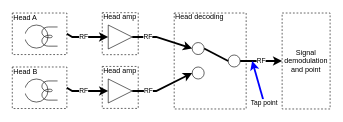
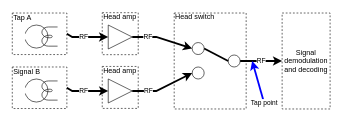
node "Head decoding": label "Head decoding" -> "Head switch"
node "Head A": label "Head A" -> "Tap A"
node "Signal demodulation and point": label "Signal demodulation and point" -> "Signal demodulation and decoding"
node "Head B": label "Head B" -> "Signal B"
